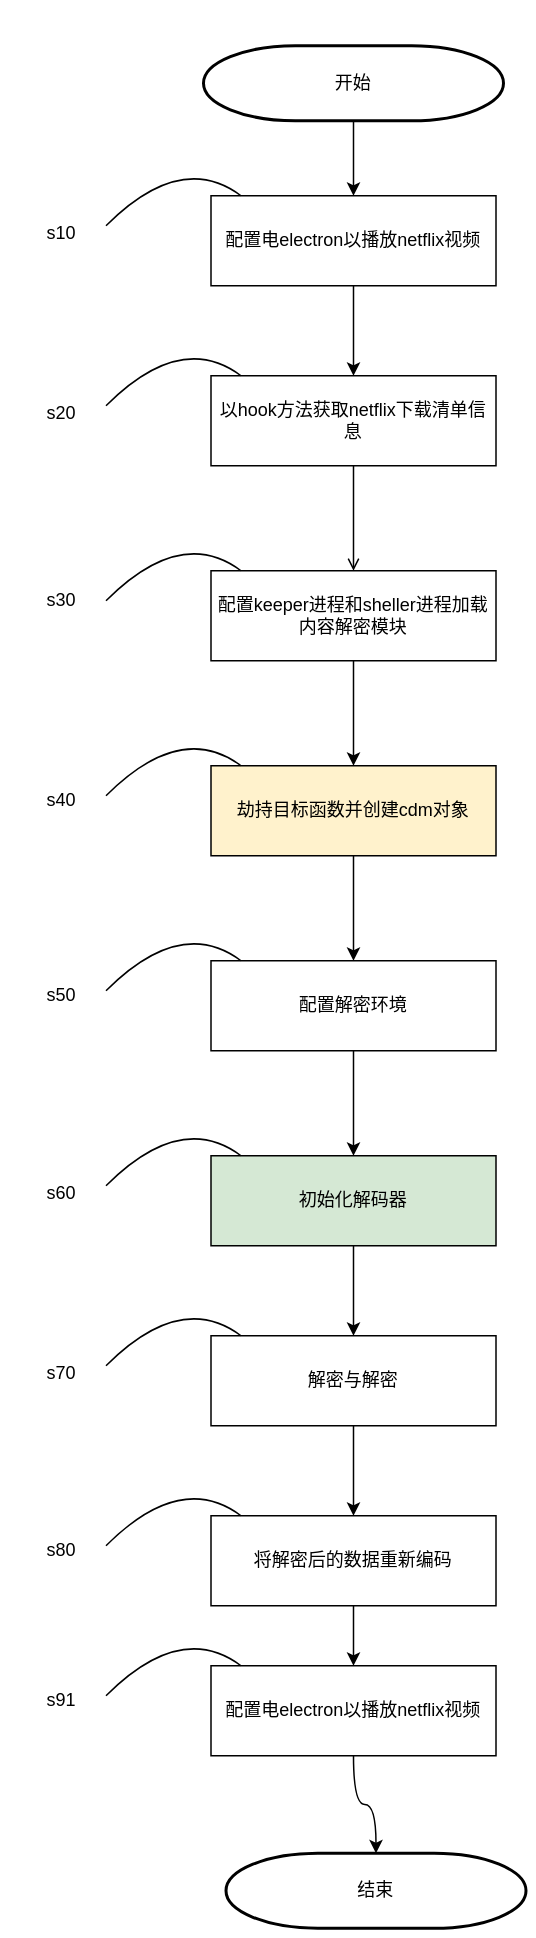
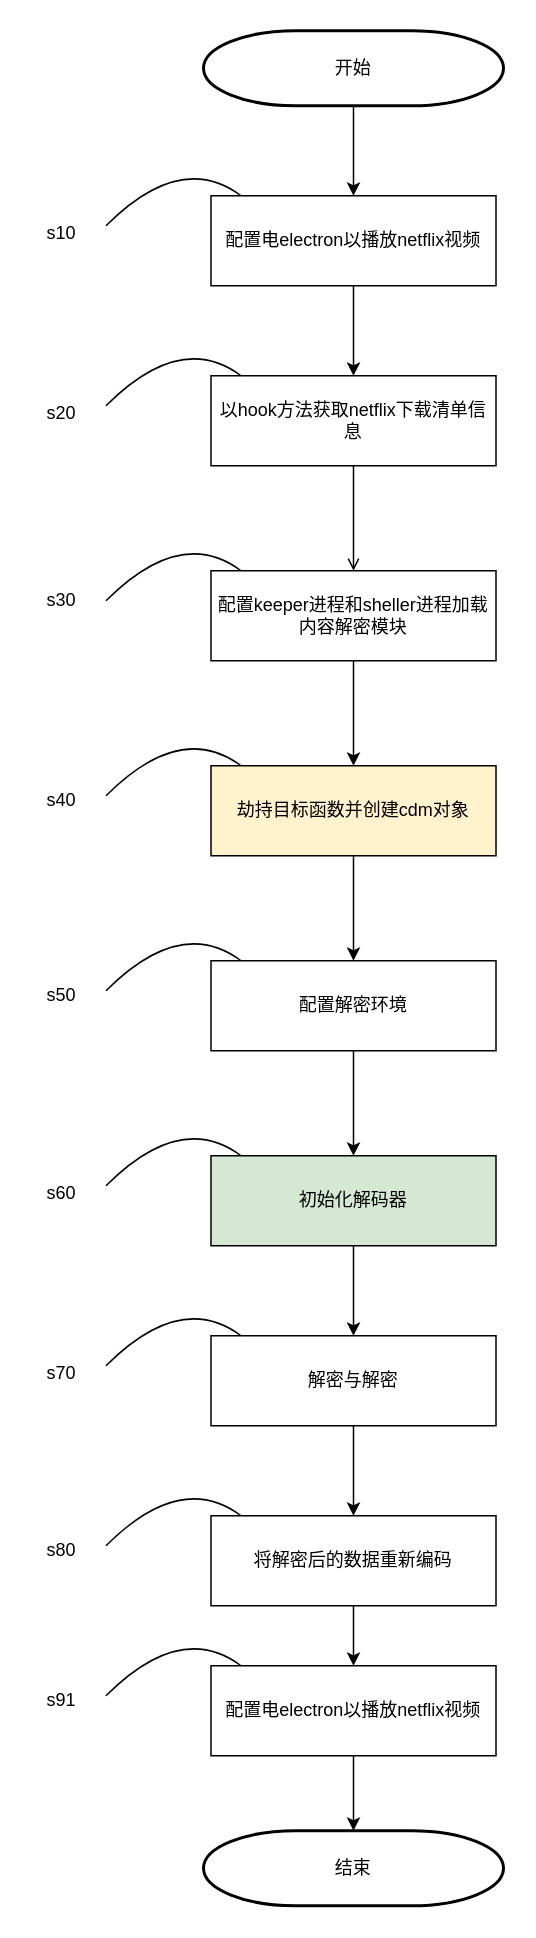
node "开始": moved (353, 83) -> (353, 68)
node "结束": moved (376, 1891) -> (353, 1868)
